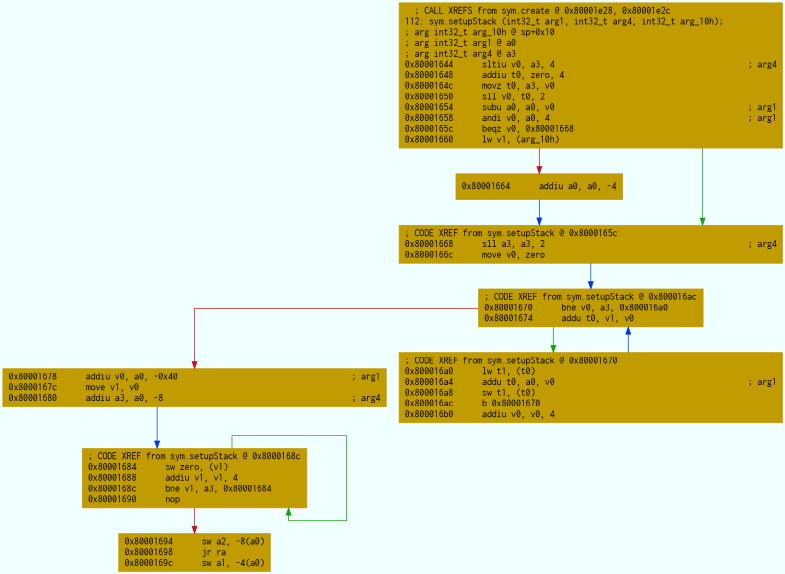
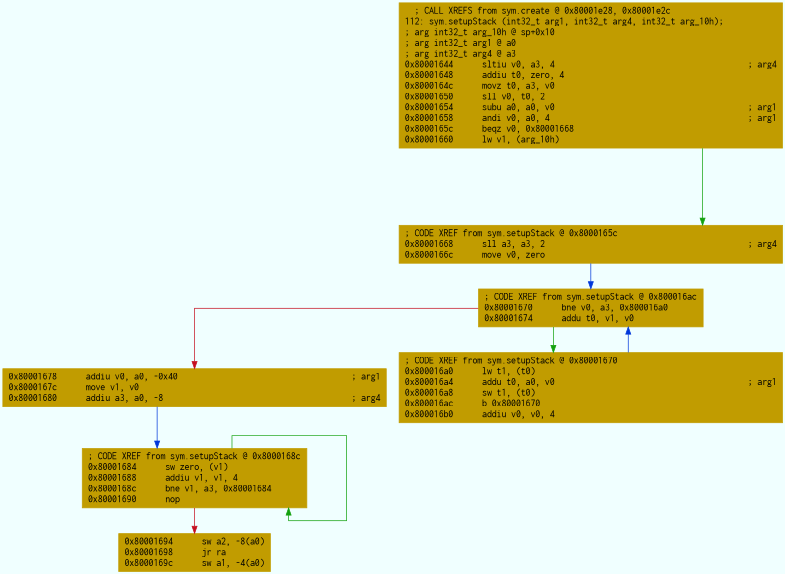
node "0x80001664      addiu a0, a0, -4": removed
